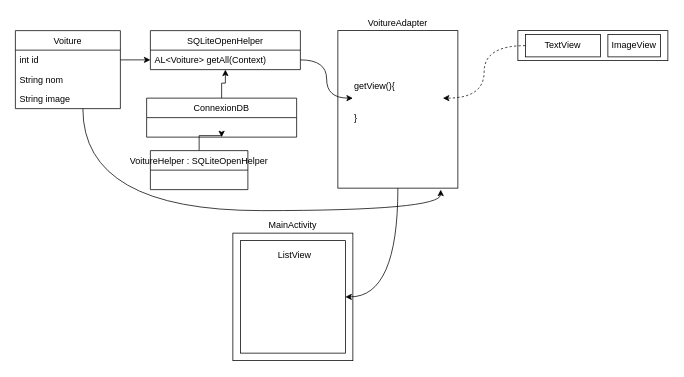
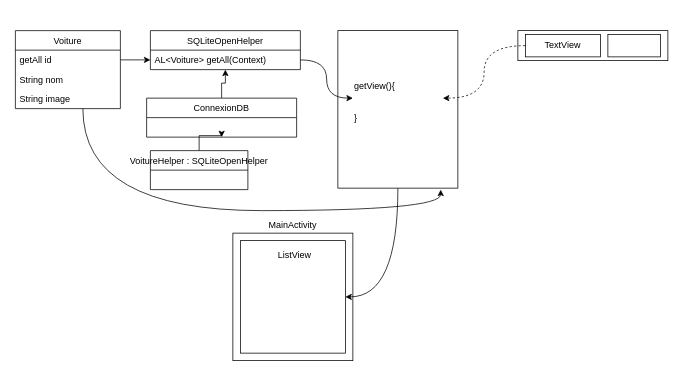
node "VoitureAdapter": removed
node "ImageView": removed
node "int id": label "int id" -> "getAll id"
